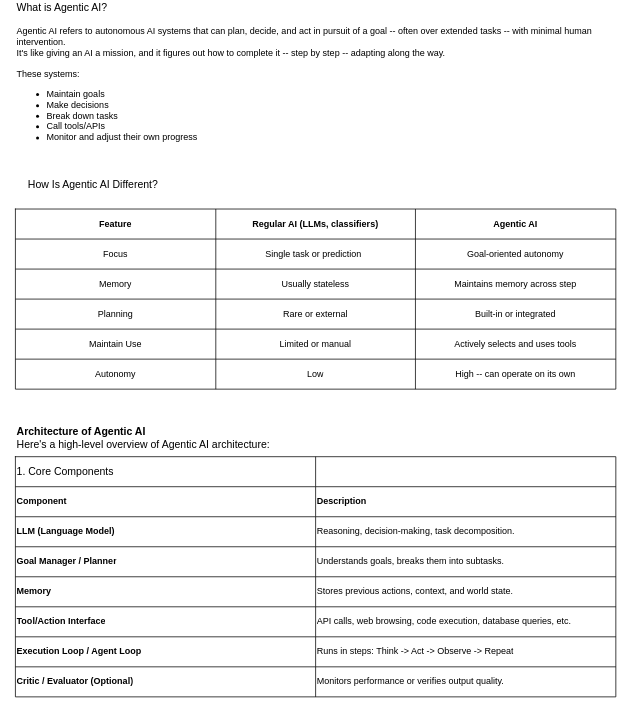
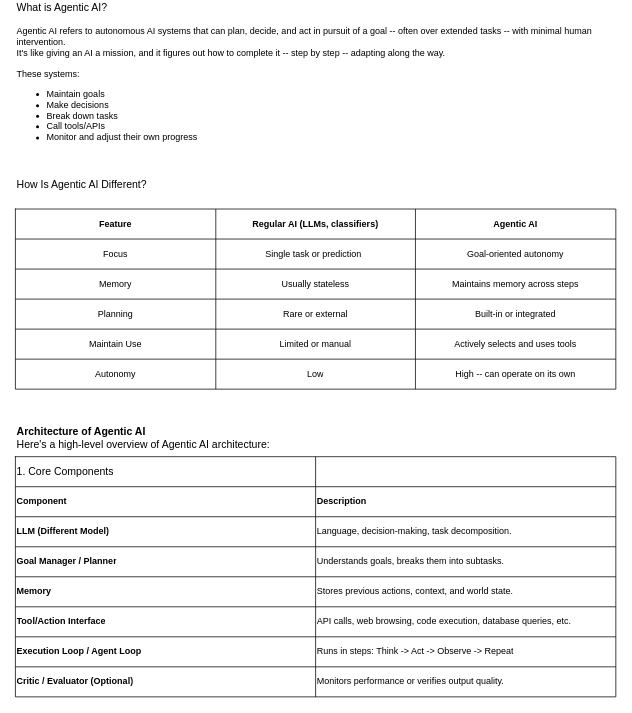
node "How Is Agentic AI Different?": moved (327, 190) -> (315, 190)
node "Maintains memory across step": label "Maintains memory across step" -> "Maintains memory across steps"
node "LLM (Language Model)": label "LLM (Language Model)" -> "LLM (Different Model)"
node "Reasoning, decision-making, task decomposition.": label "Reasoning, decision-making, task decomposition." -> "Language, decision-making, task decomposition."
